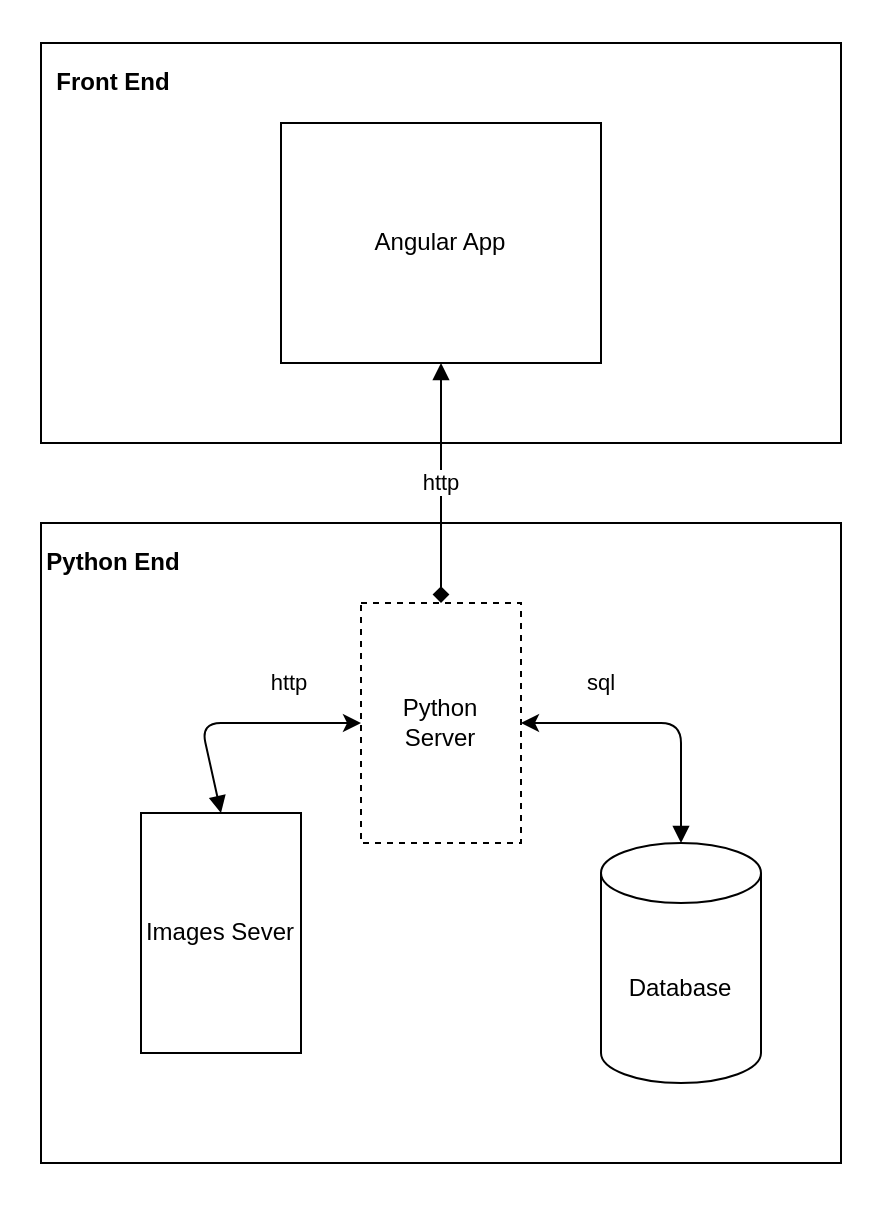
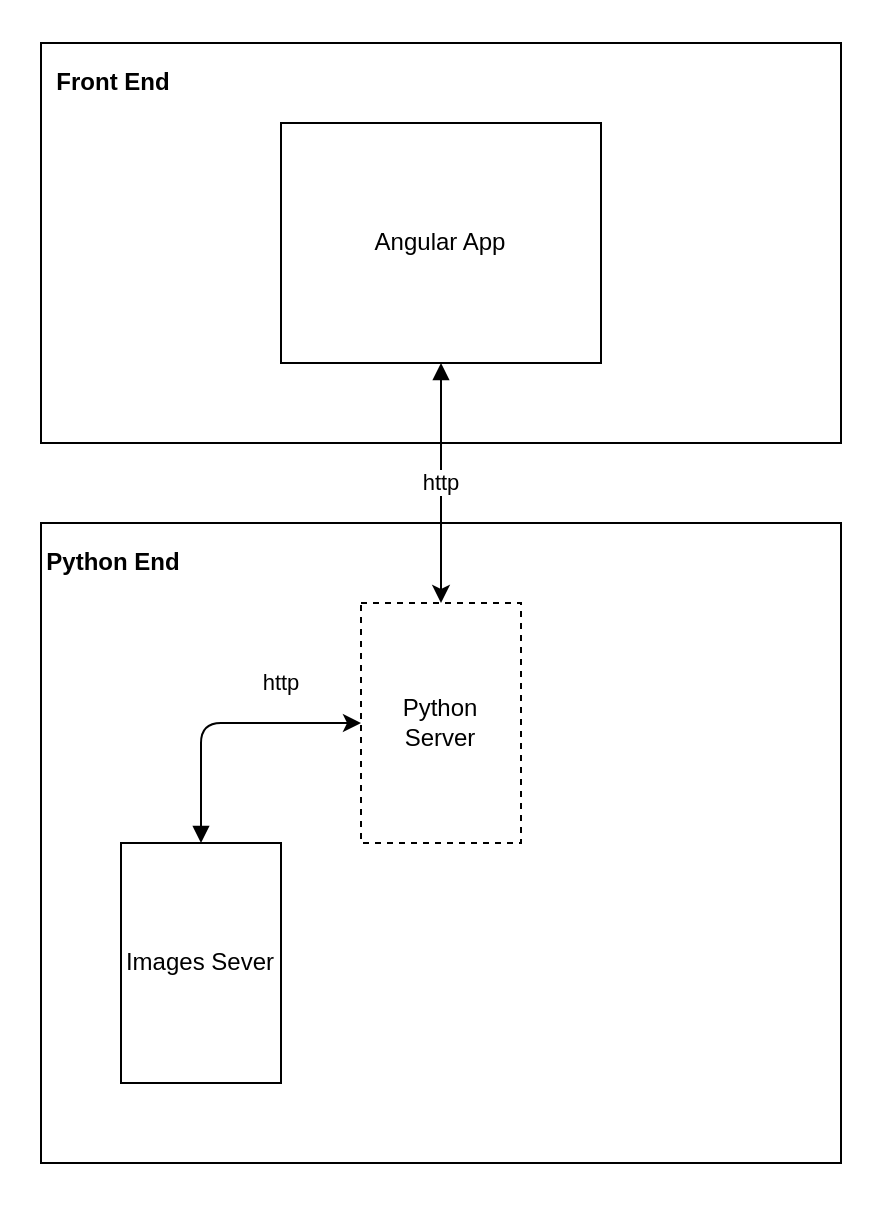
edge "Angular App" -- "Python Server": arrowhead diamond -> classic
edge "Python Server" -- "Database": removed, label "sql"
node "Images Sever": moved (221, 933) -> (201, 963)
node "Database": removed
